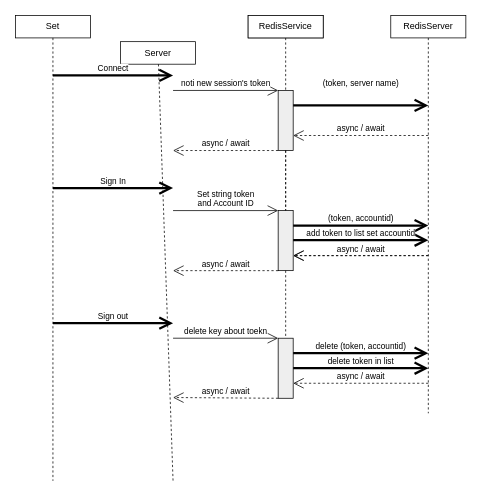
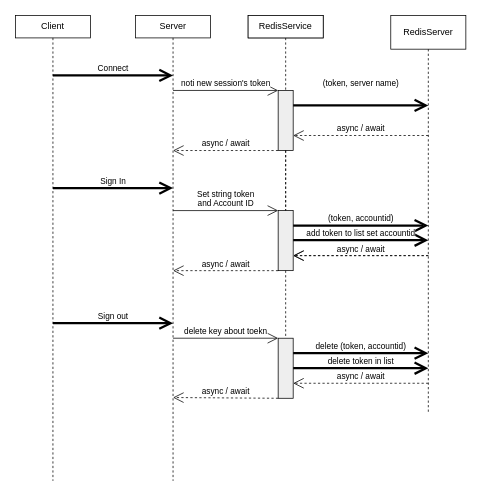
node "Set": label "Set" -> "Client"
node "RedisServer": size 75x23 -> 75x34
node "Server": moved (158, 53) -> (173, 27)
